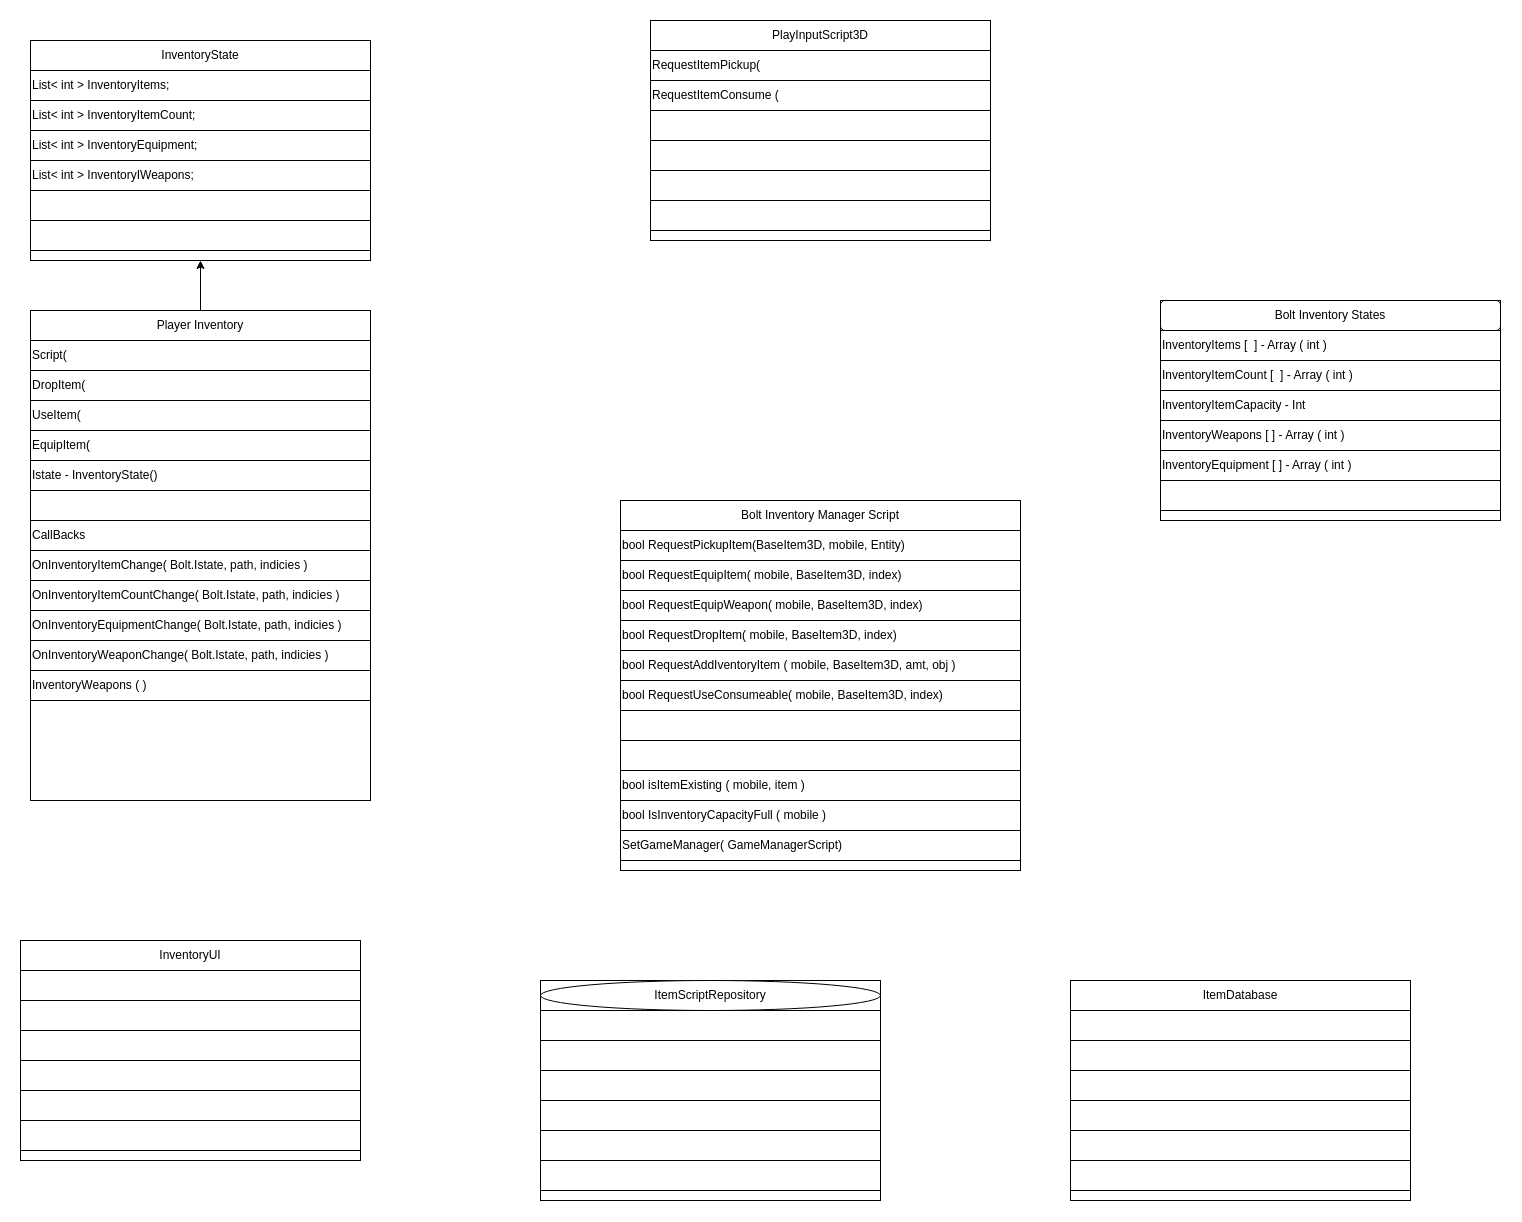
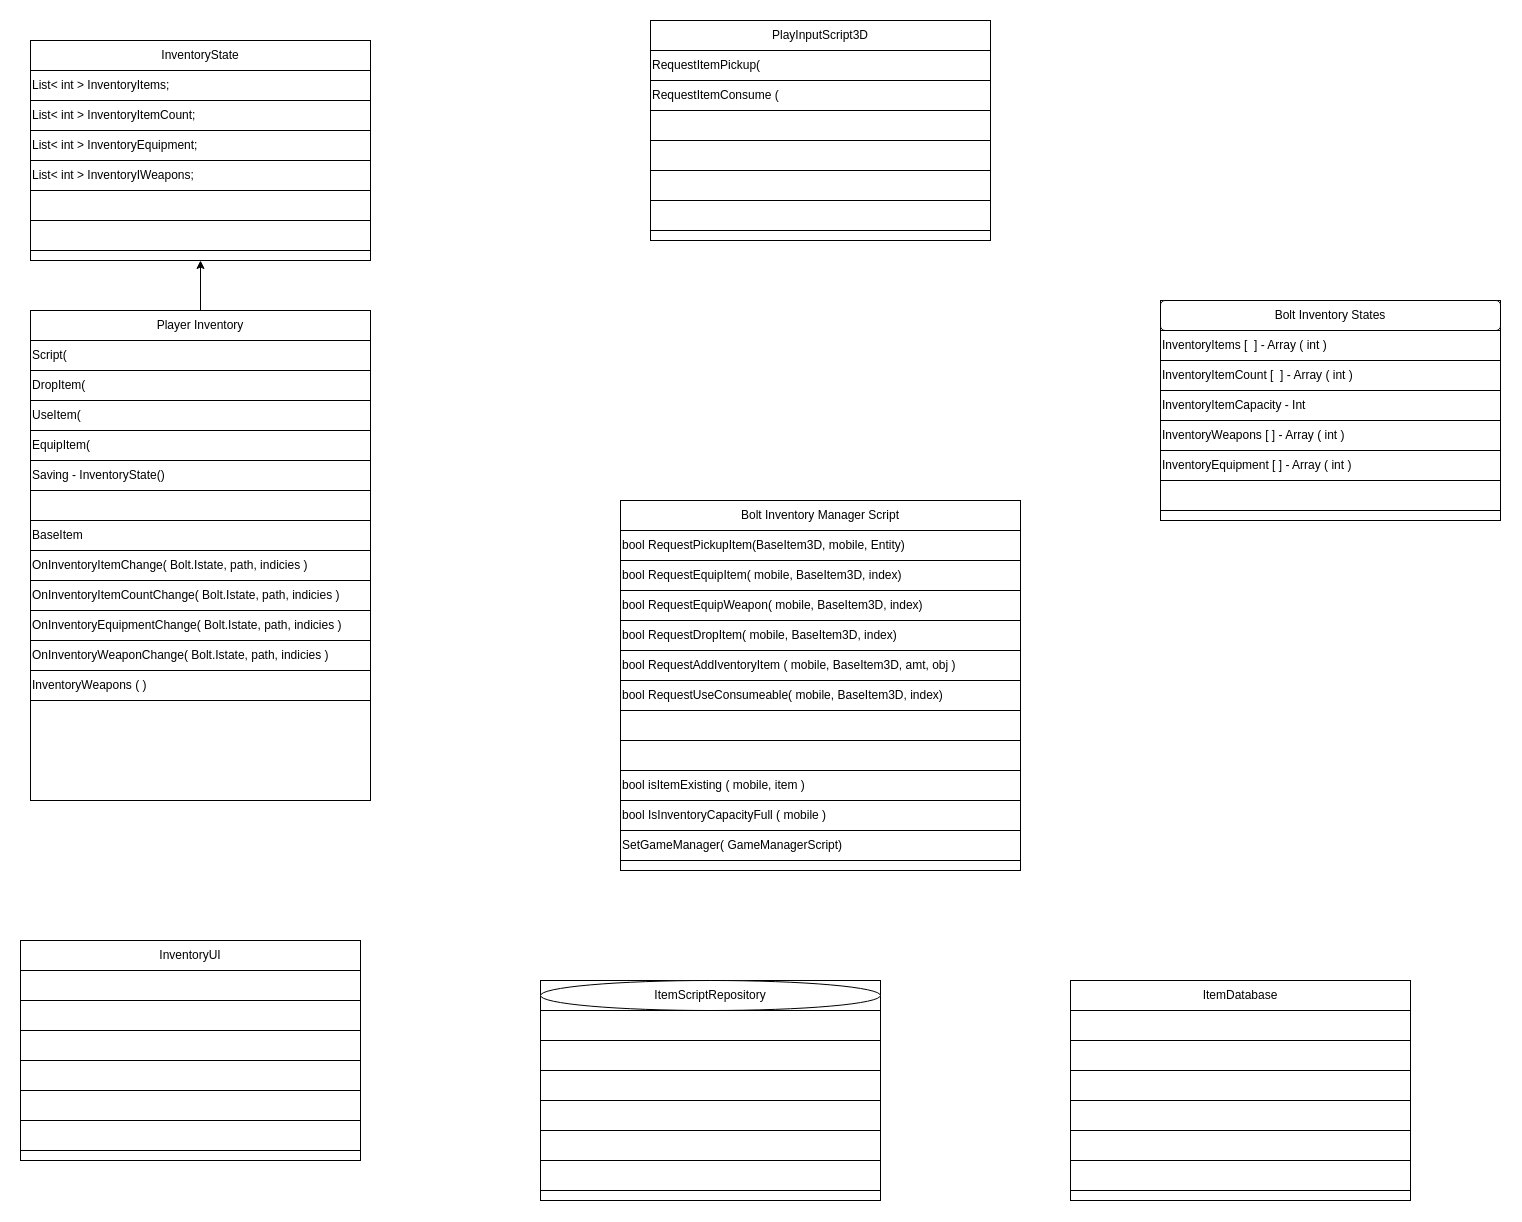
node "Istate - InventoryState()": label "Istate - InventoryState()" -> "Saving - InventoryState()"
node "CallBacks": label "CallBacks" -> "BaseItem"
